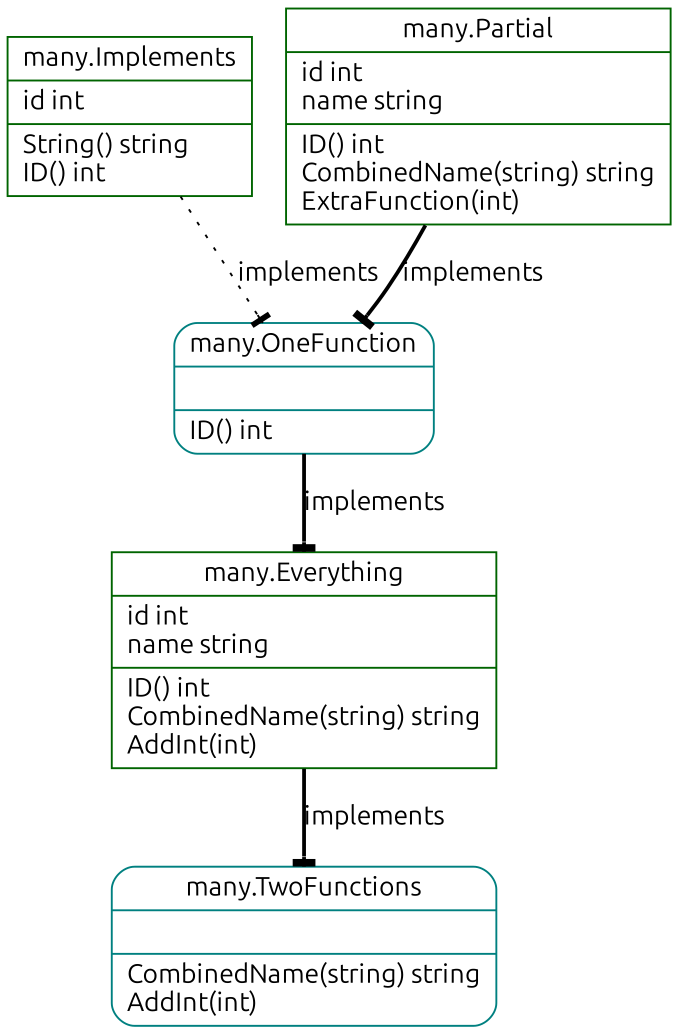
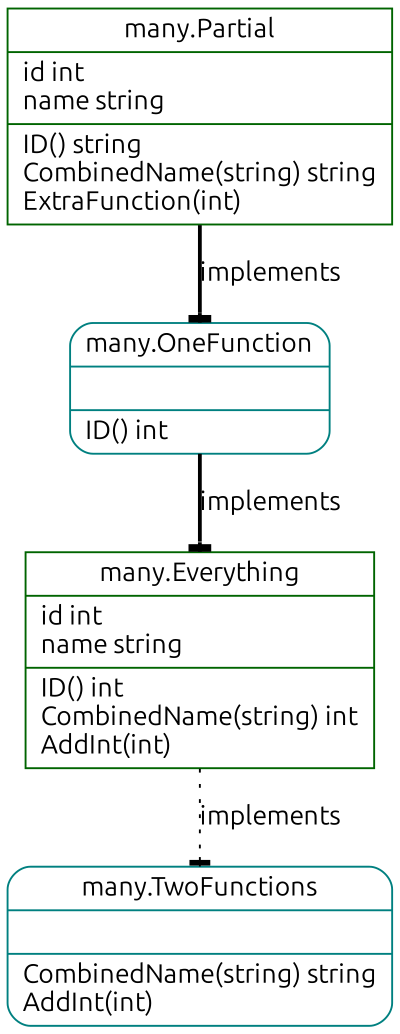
node "many.Implements": removed
node "many.Partial": text "ID() int" -> "ID() string"
node "many.Everything": text "CombinedName(string) string" -> "CombinedName(string) int"
edge "many.Everything" -> "many.TwoFunctions": style bold -> dotted
